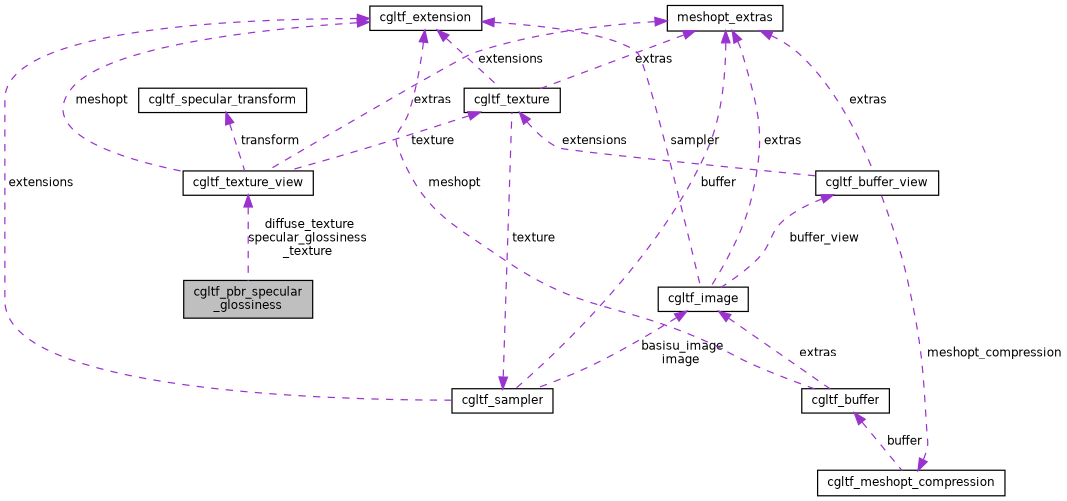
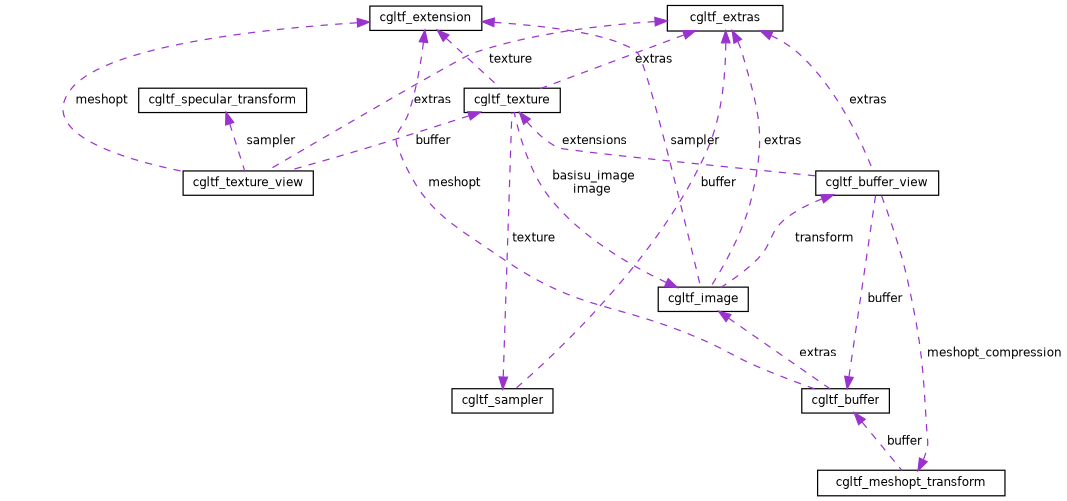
node "meshopt_extras": label "meshopt_extras" -> "cgltf_extras"
edge "cgltf_texture" -> "cgltf_extension": label " extensions" -> " texture"
edge "cgltf_texture_view" -> "cgltf_specular_transform": label " transform" -> " sampler"
edge "cgltf_texture_view" -> "cgltf_texture": label " texture" -> " buffer"
edge "cgltf_image" -> "cgltf_buffer_view": label " buffer_view" -> " transform"
edge "cgltf_sampler" -> "cgltf_extension": removed, label "extensions"
edge "cgltf_buffer_view" -> "cgltf_buffer": added, label "buffer"
node "cgltf_pbr_specular _glossiness": removed
edge "cgltf_sampler" -> "cgltf_image": now "cgltf_texture" -> "cgltf_image"
node "cgltf_meshopt_compression": label "cgltf_meshopt_compression" -> "cgltf_meshopt_transform"
